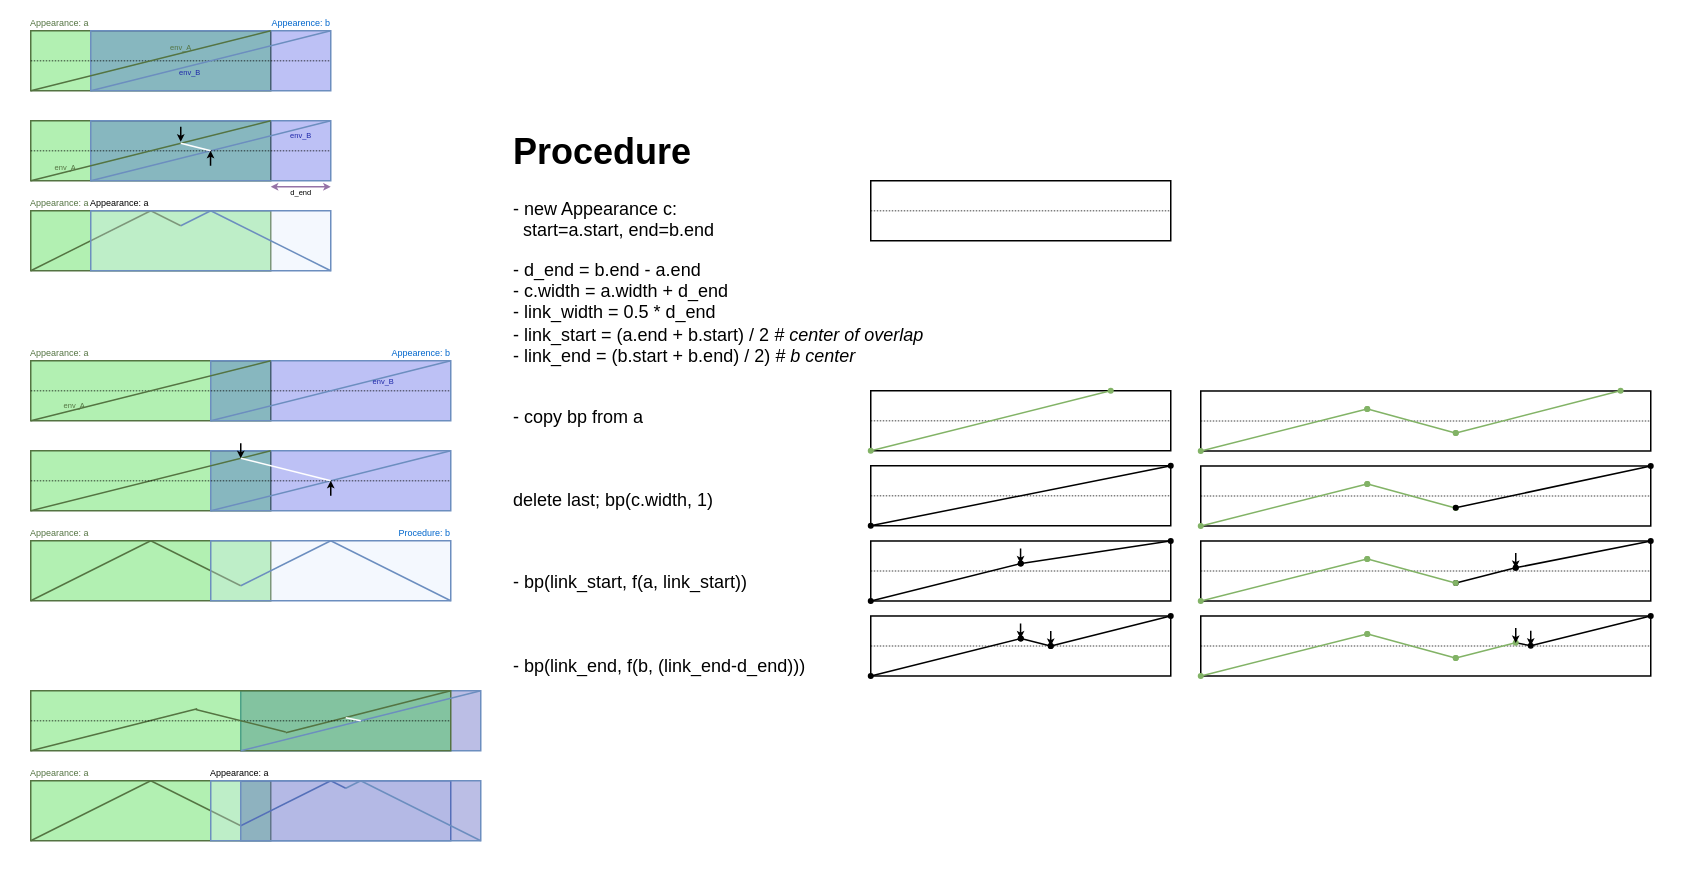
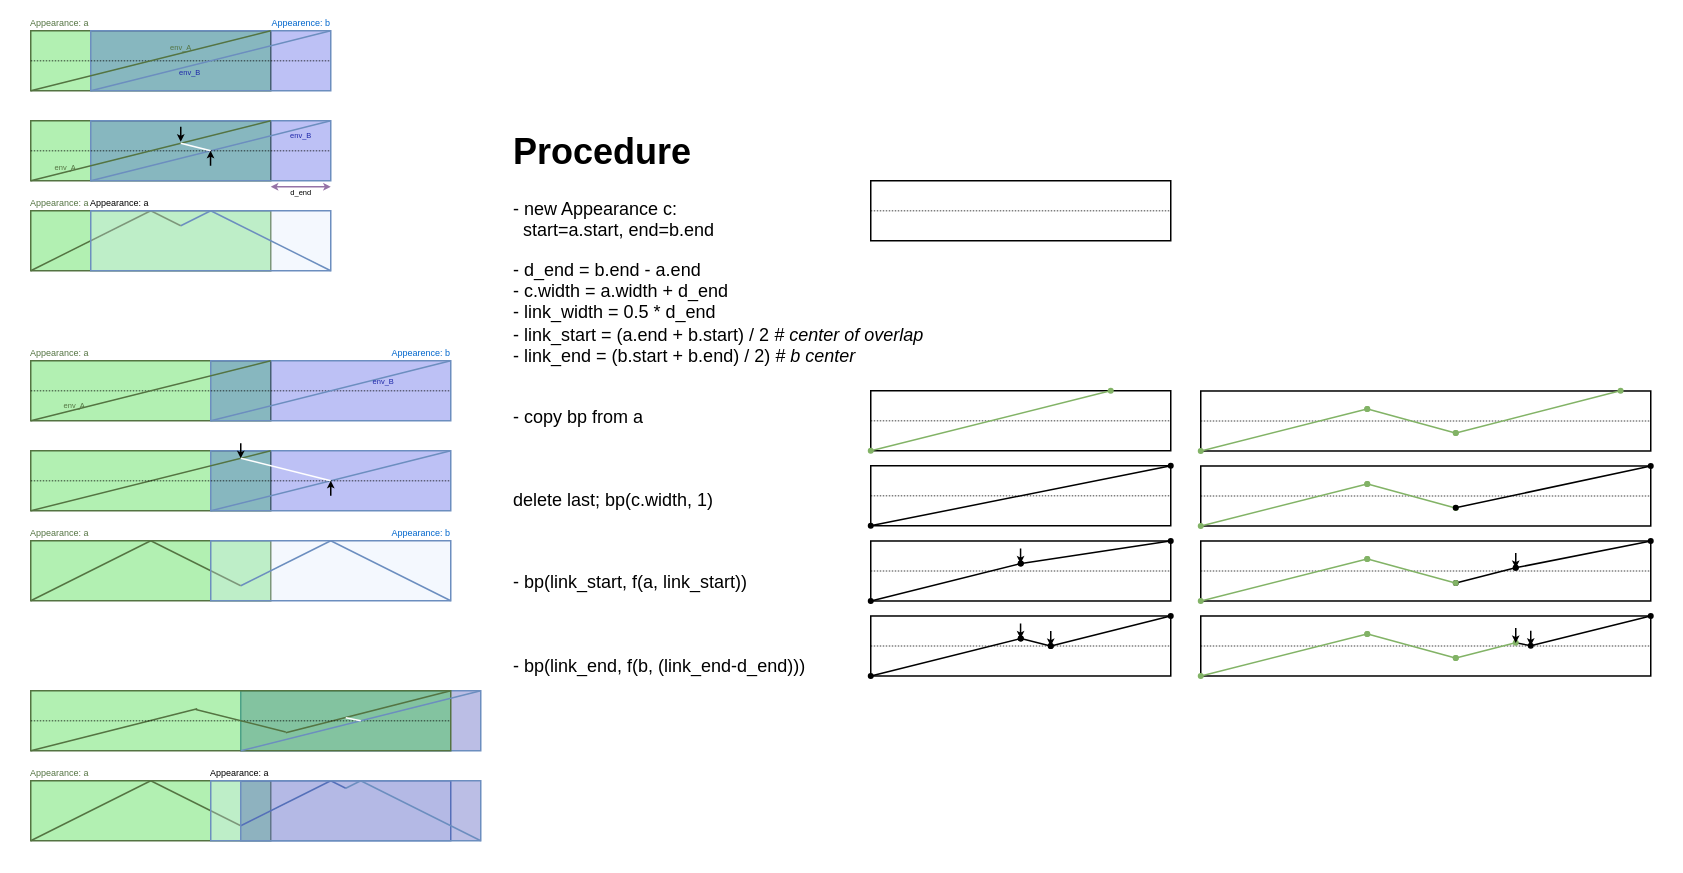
node "Procedure: b": label "Procedure: b" -> "Appearance: b"
